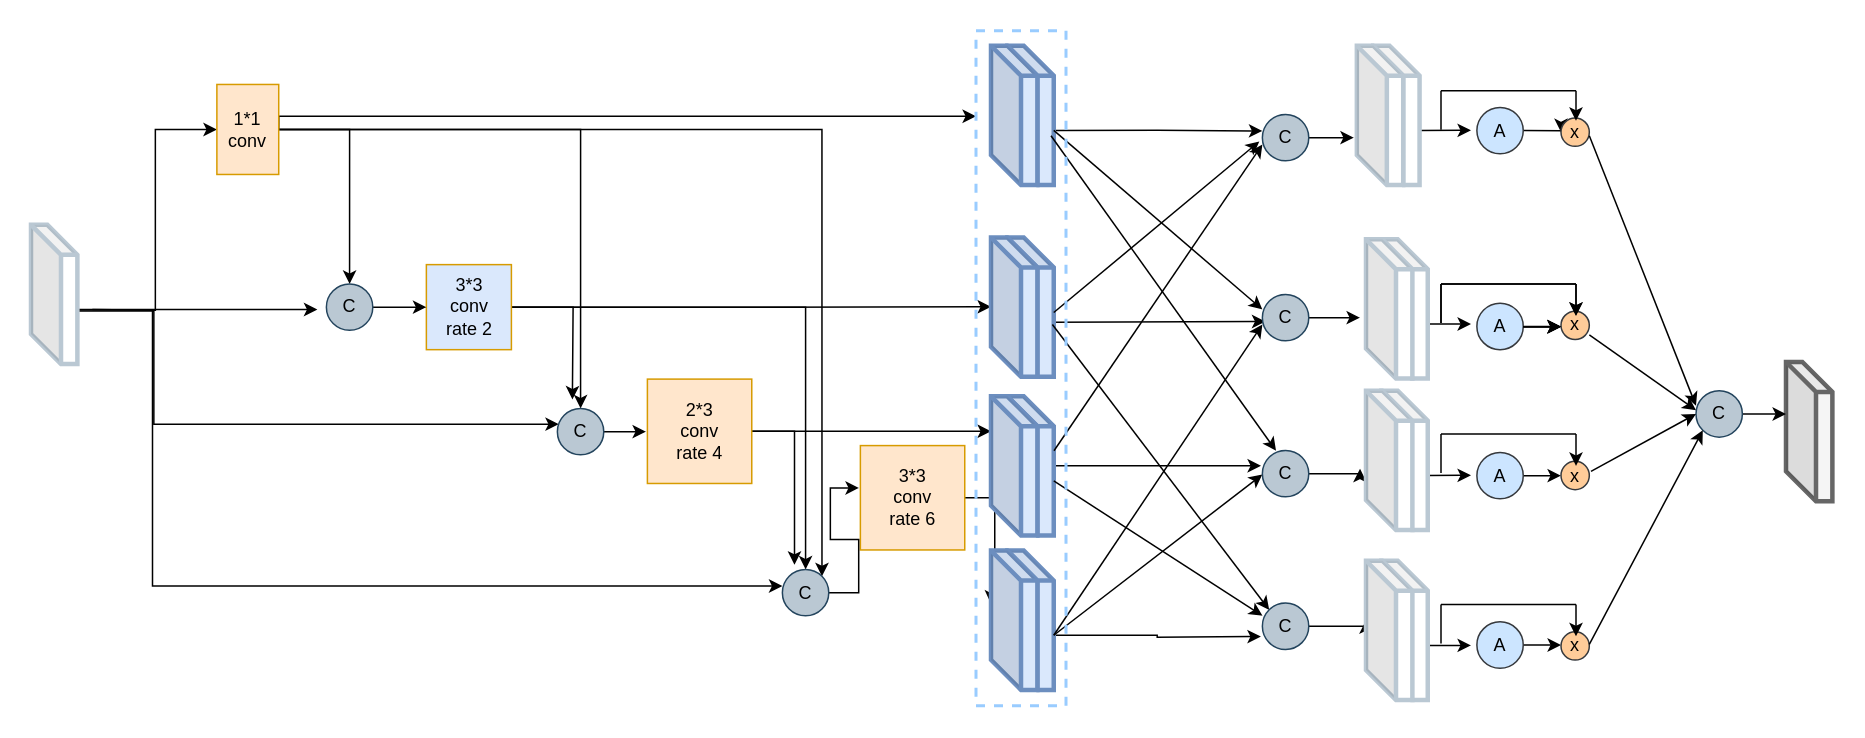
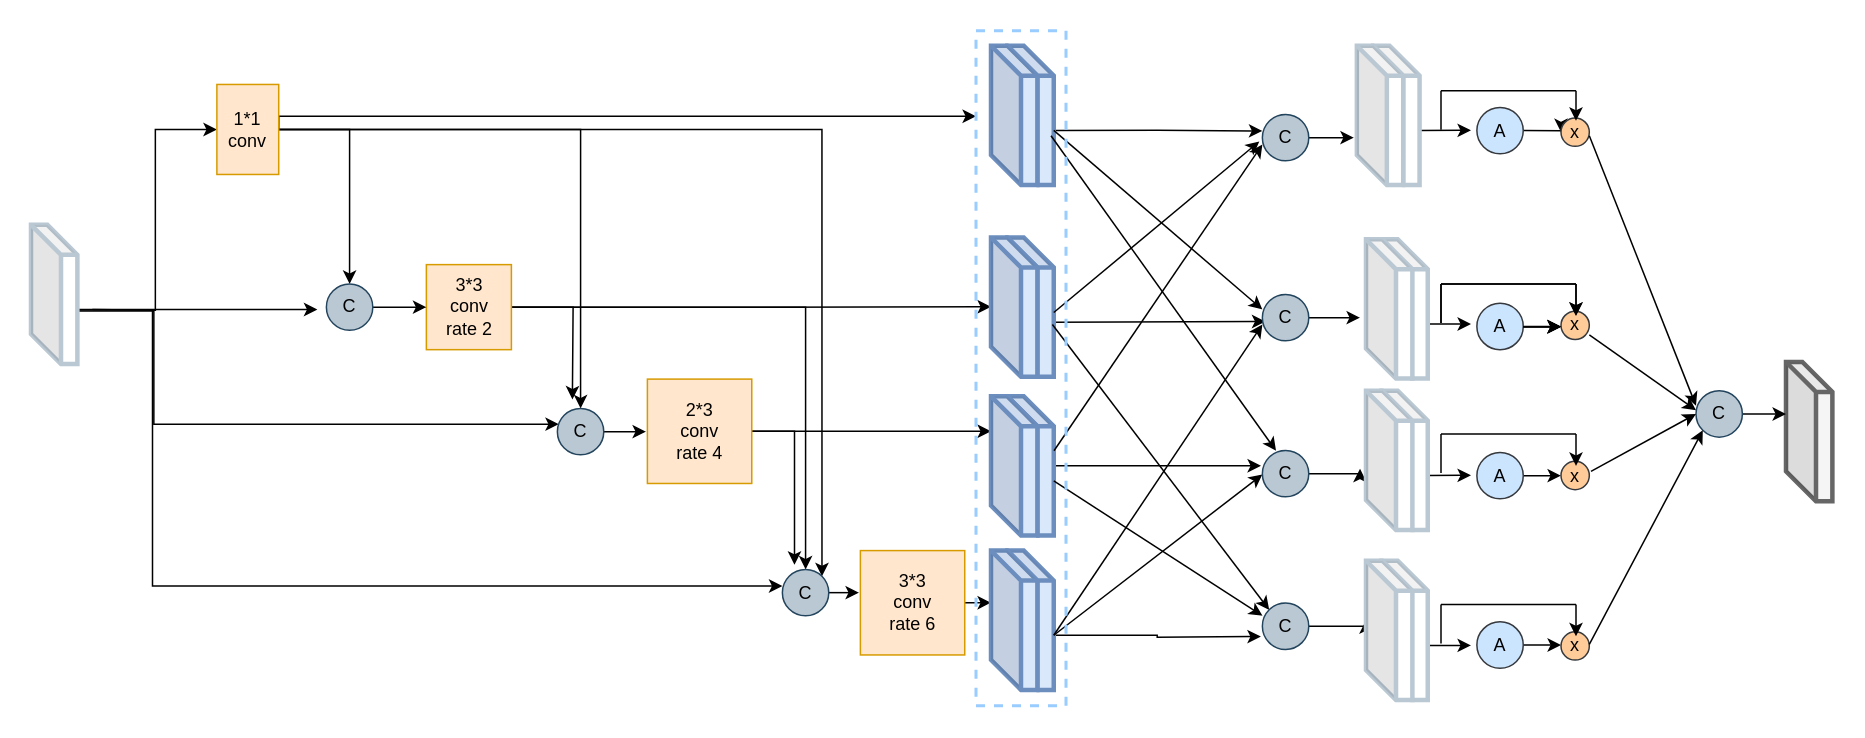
node "3*3 conv rate 2": fillcolor #dae8fc -> #ffe6cc
node "3*3 conv rate 6": moved (912, 498) -> (912, 603)
